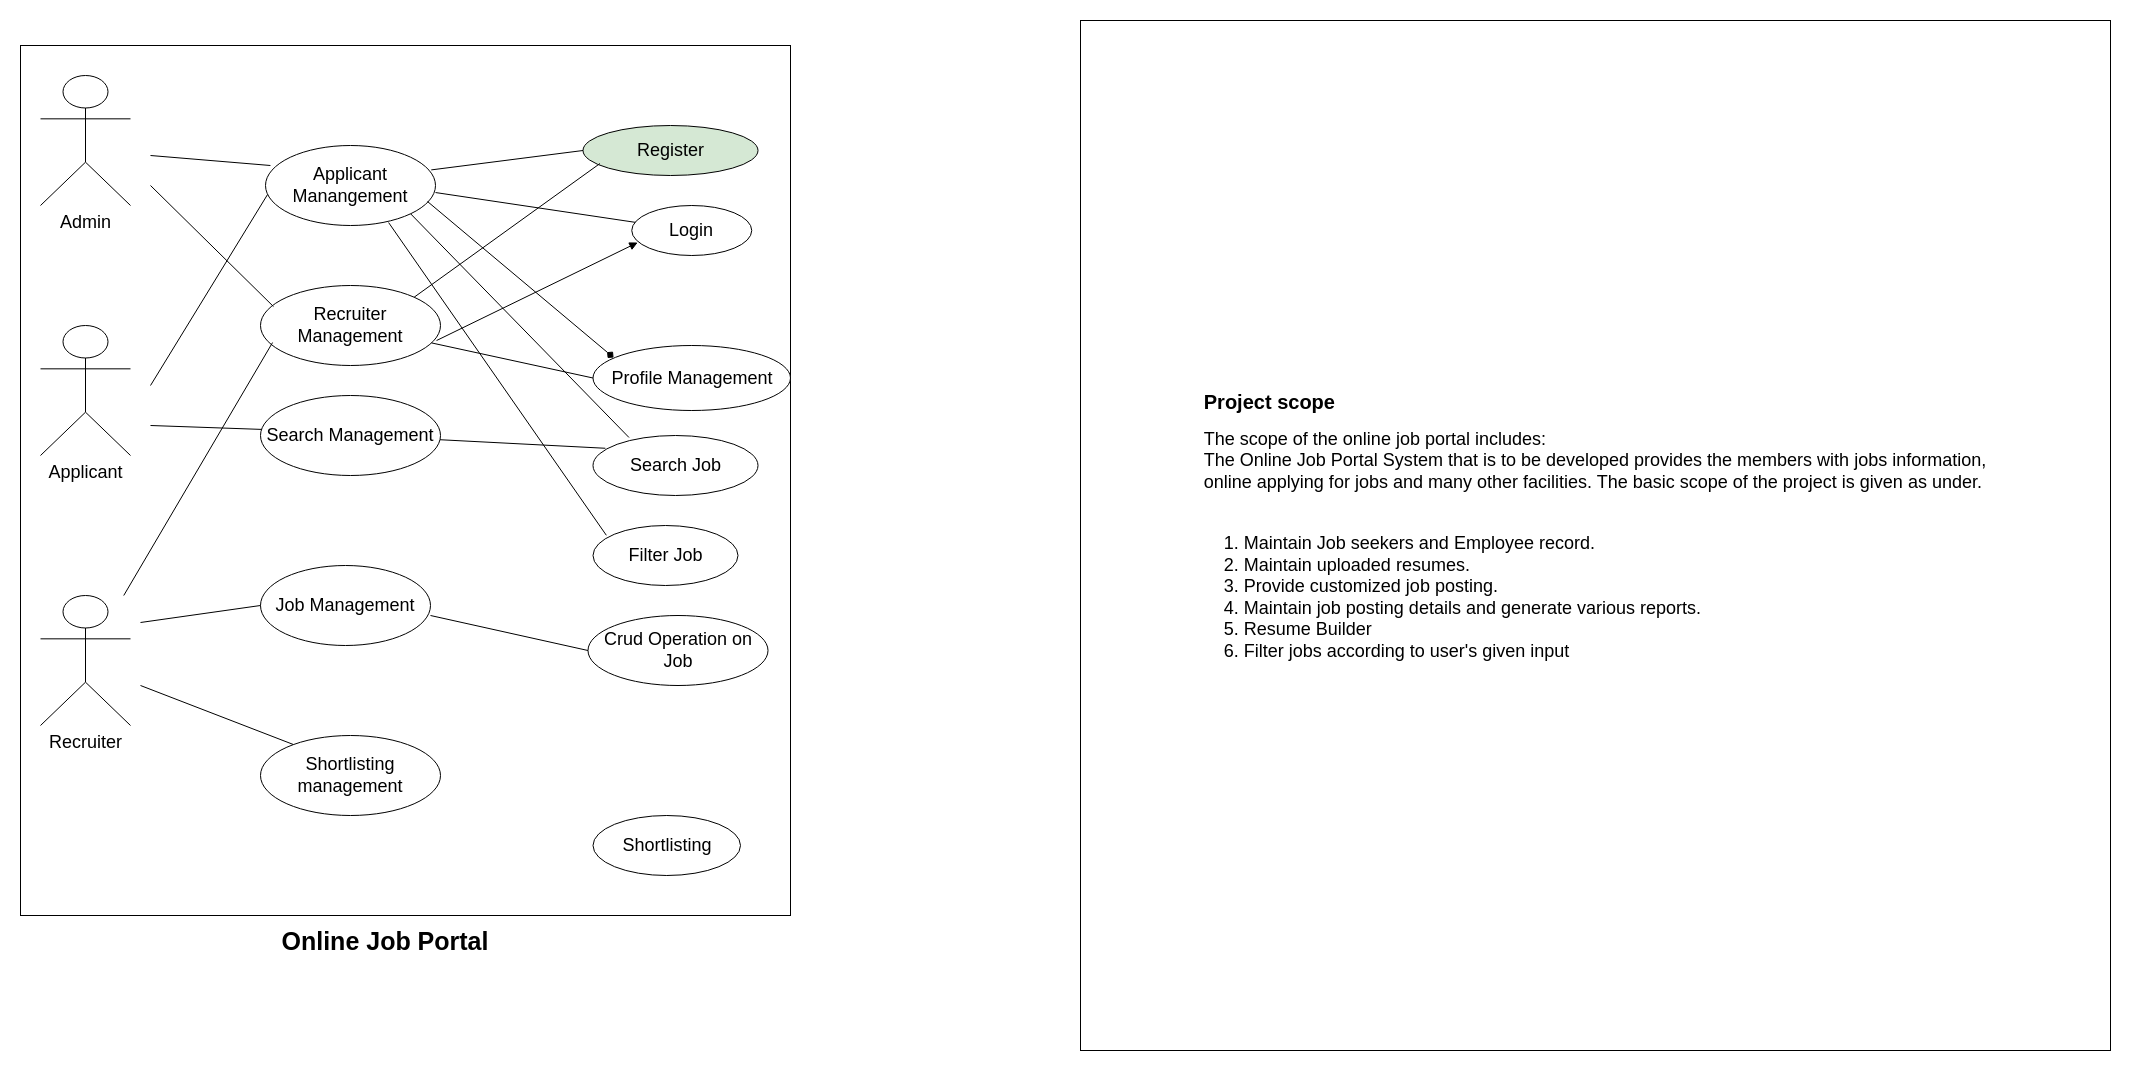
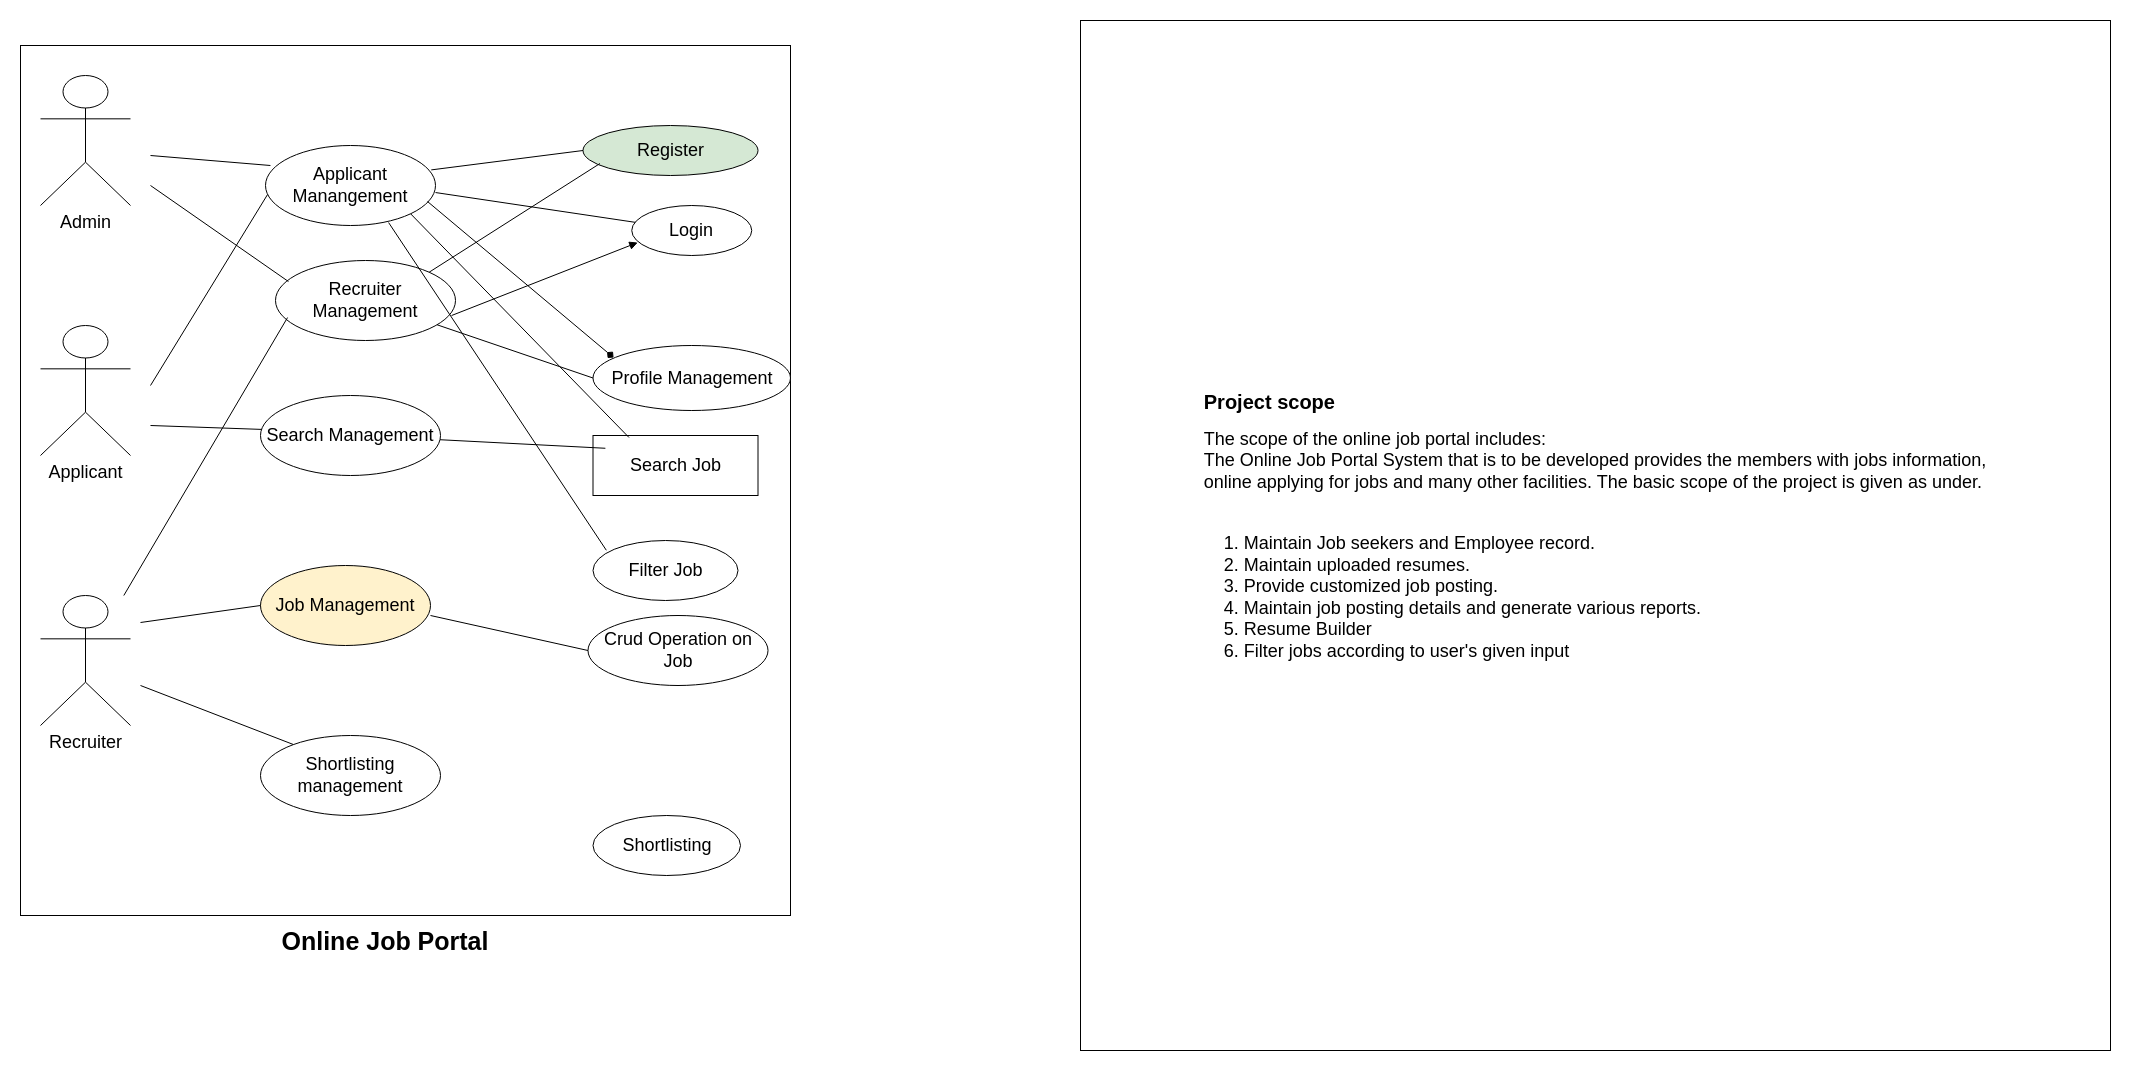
node "Recruiter Management": moved (351, 326) -> (366, 301)
node "Search Job": shape ellipse -> rectangle
node "Filter Job": moved (666, 556) -> (666, 571)
node "Job Management": fillcolor #ffffff -> #fff2cc
